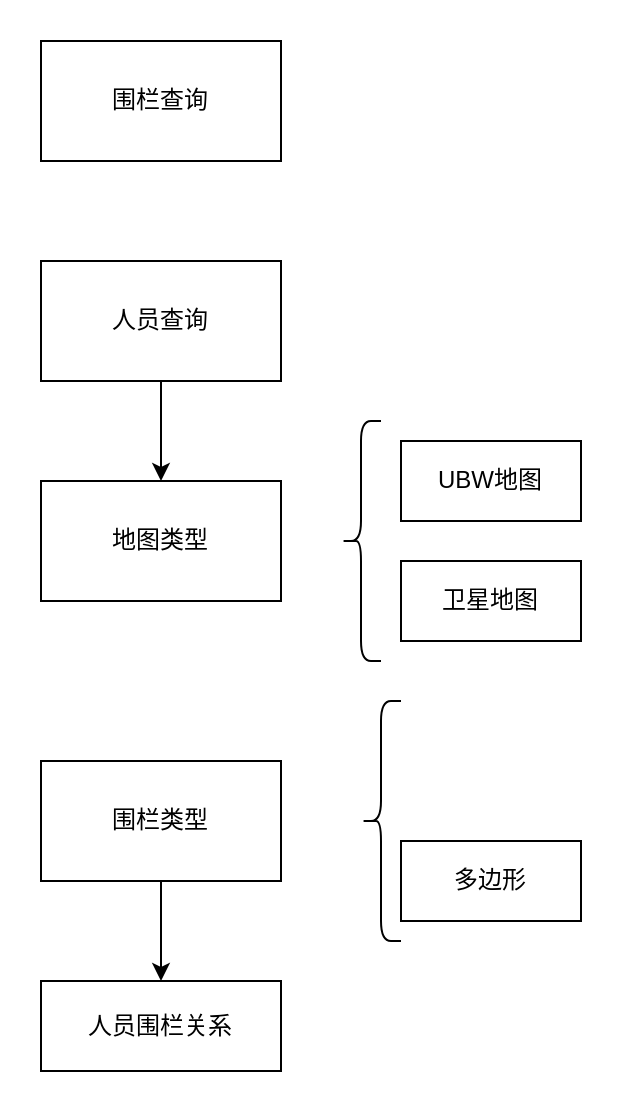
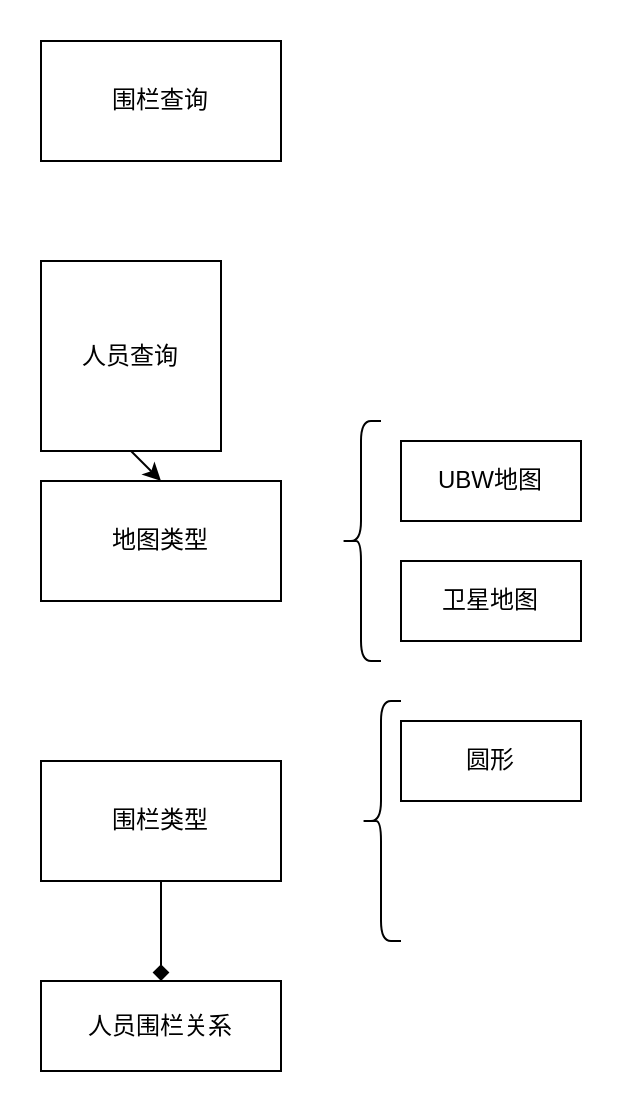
node "人员查询": size 240x120 -> 180x190
node "圆形": added
node "多边形": removed
edge "围栏类型" -> "人员围栏关系": arrowhead classic -> diamond
